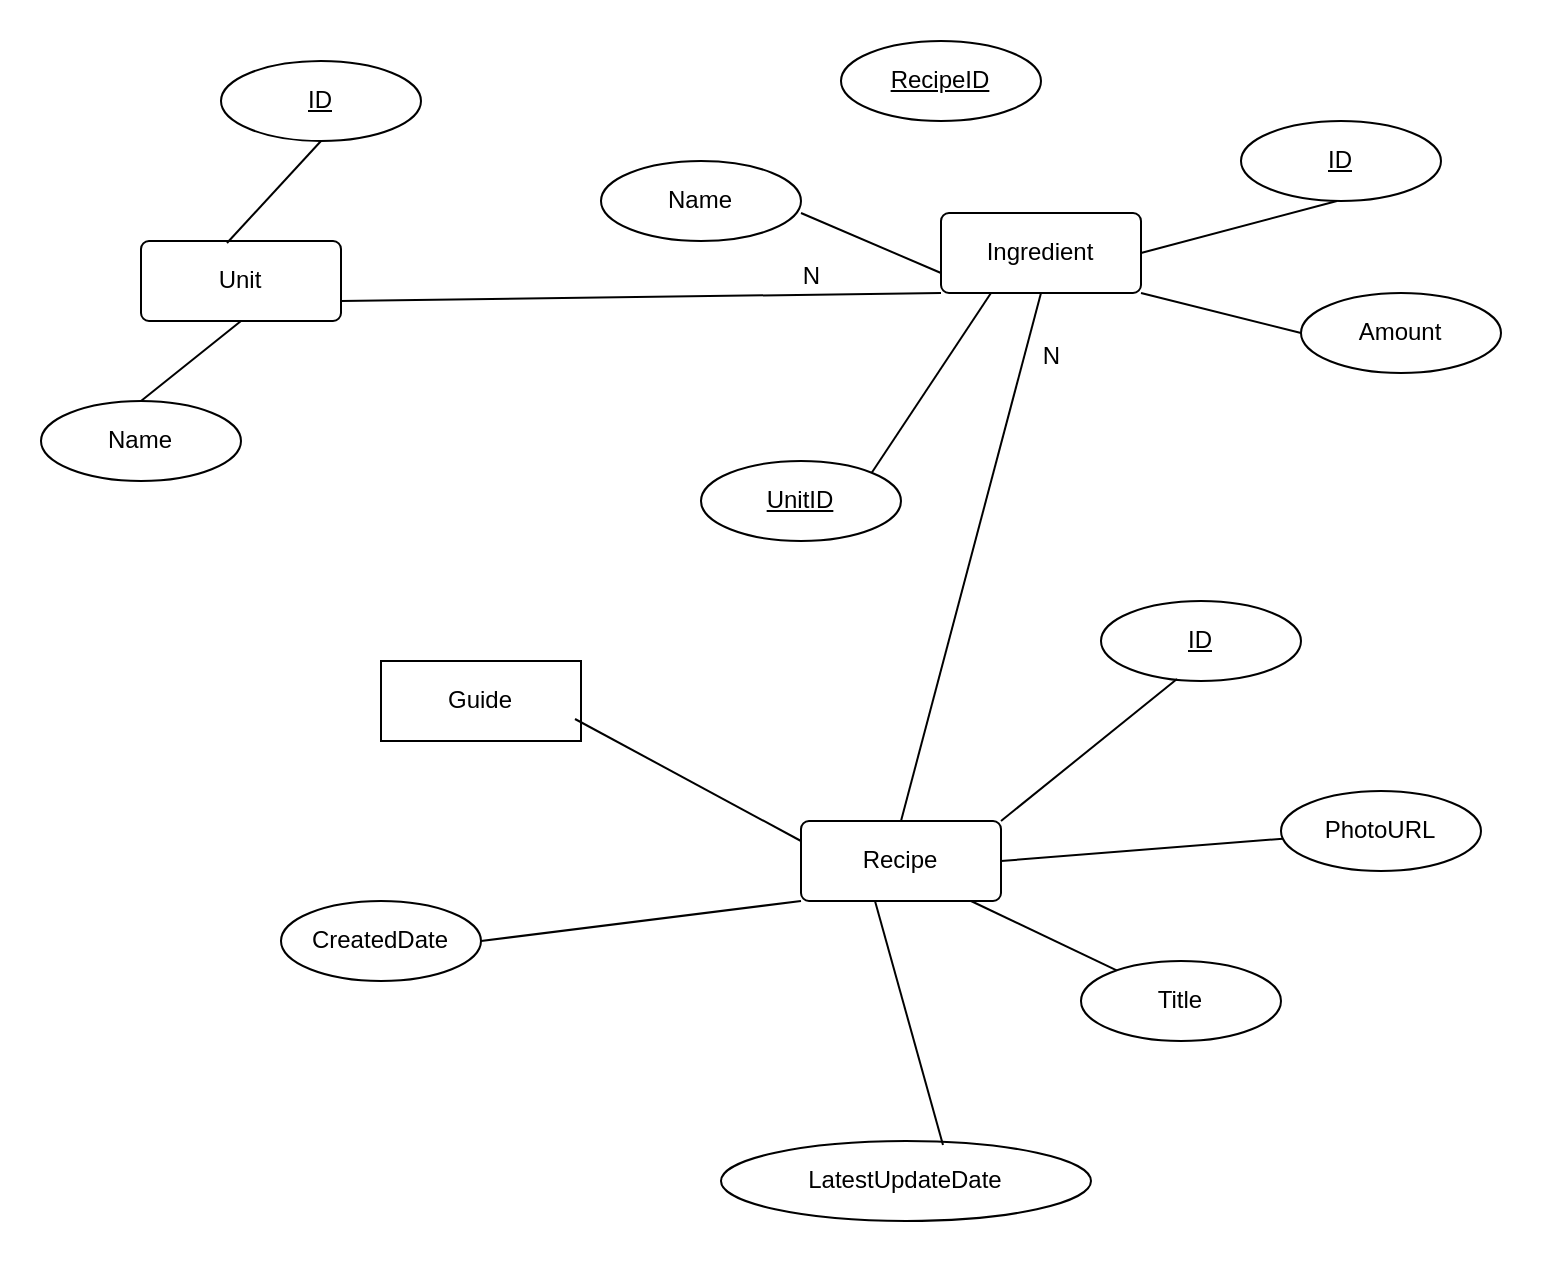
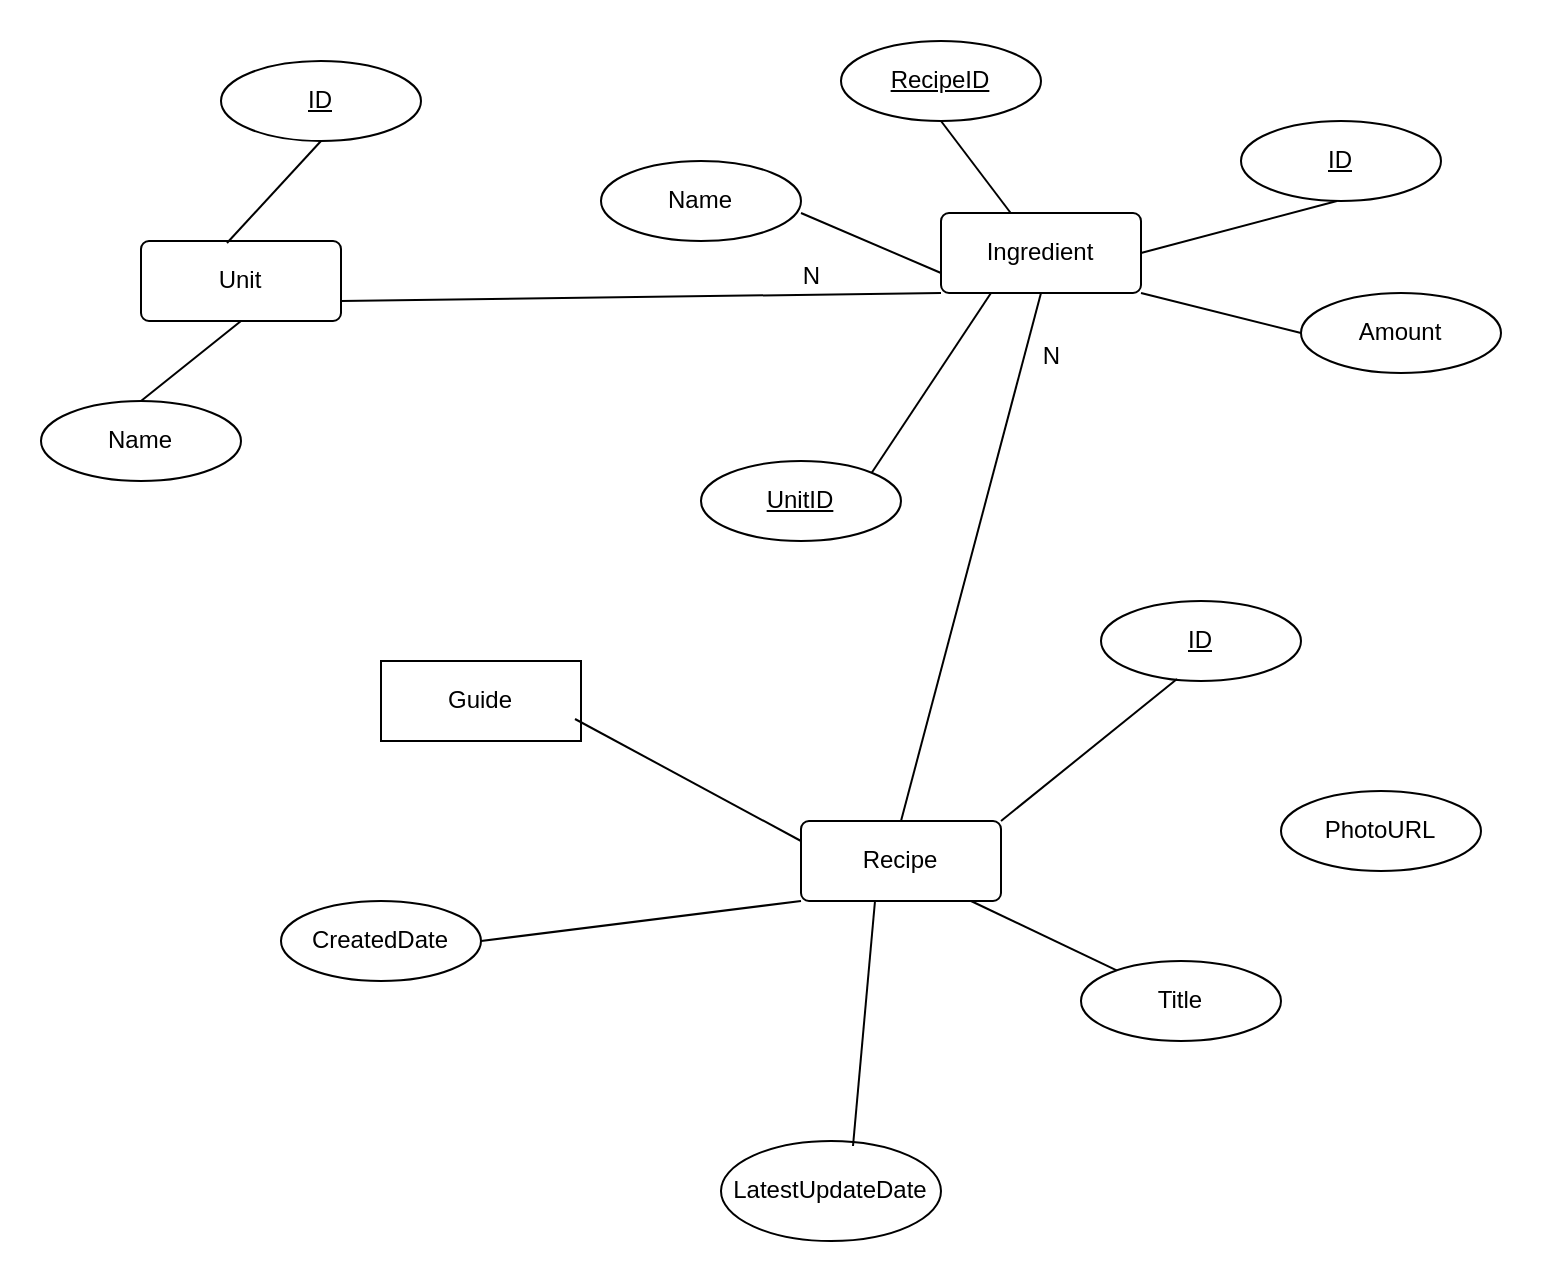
edge "RecipeID" -- "Ingredient": added
edge "PhotoURL" -- "Recipe": removed
node "LatestUpdateDate": size 370x80 -> 220x100
